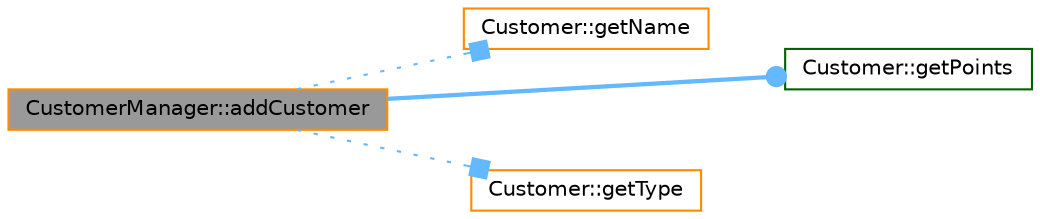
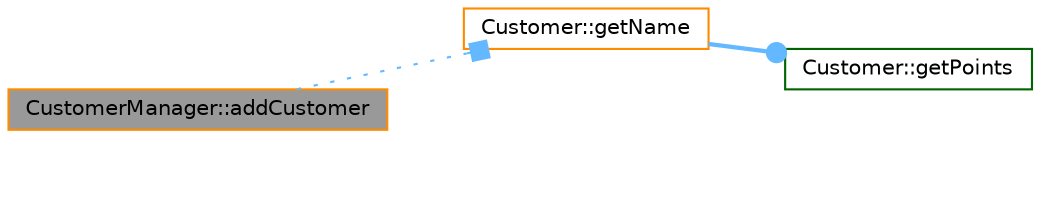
edge "CustomerManager::addCustomer" -> "Customer::getPoints": now "Customer::getName" -> "Customer::getPoints"
node "Customer::getType": removed
